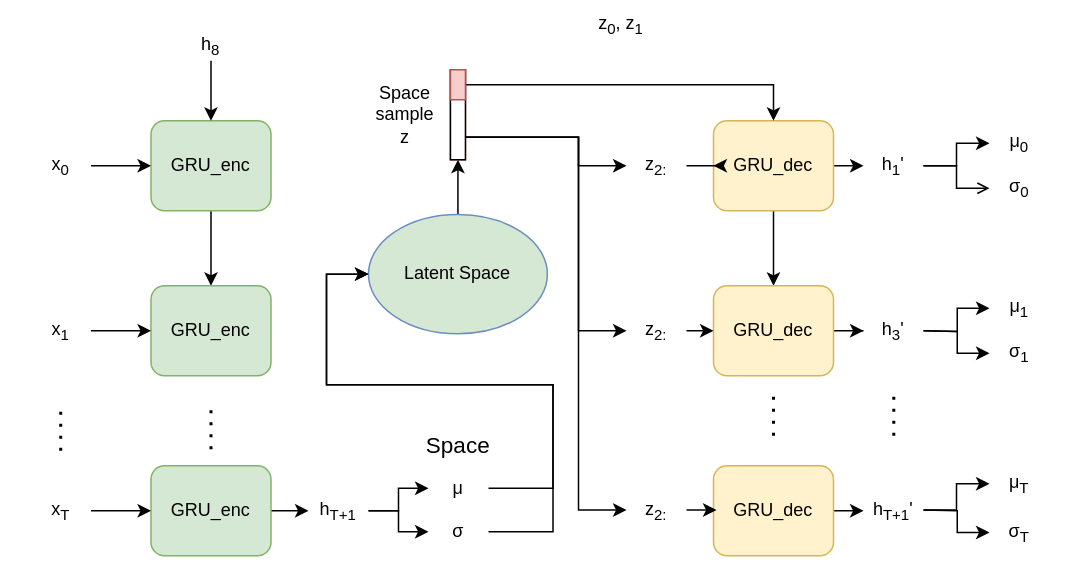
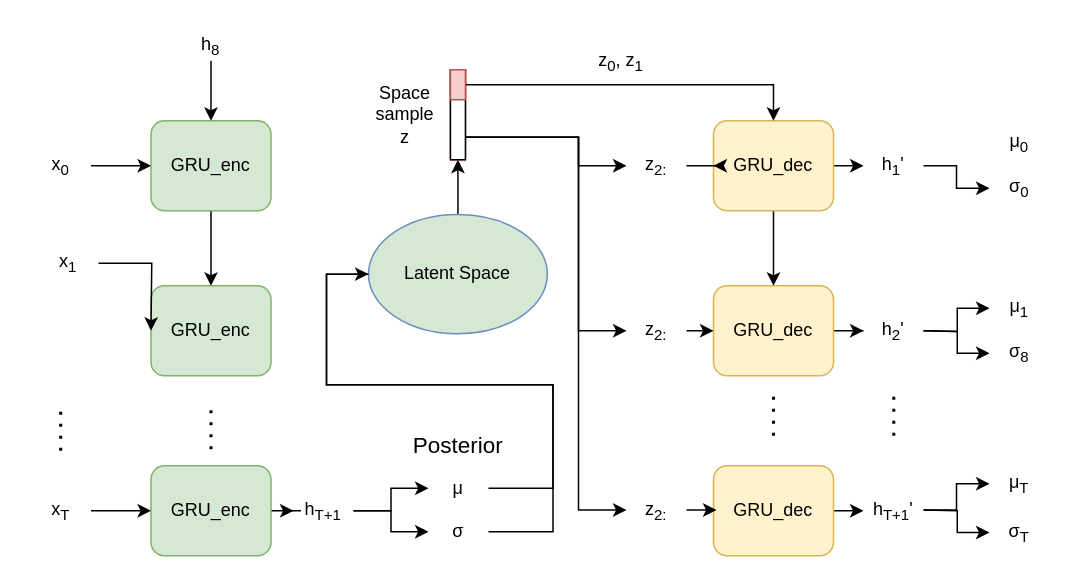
node "z0, z1": moved (620, 25) -> (620, 62)
edge "h1'" -> "μ0": removed
edge "h1'" -> "σ0": arrowhead open -> classic
edge "σ" -> "Latent Space": arrowhead classic -> none
node "x1": moved (61, 331) -> (68, 263)
node "h3'": label "h3'" -> "h2'"
node "σ1": label "σ1" -> "σ8"
node "Space": label "Space" -> "Posterior"
node "hT+1": moved (338, 511) -> (323, 511)
